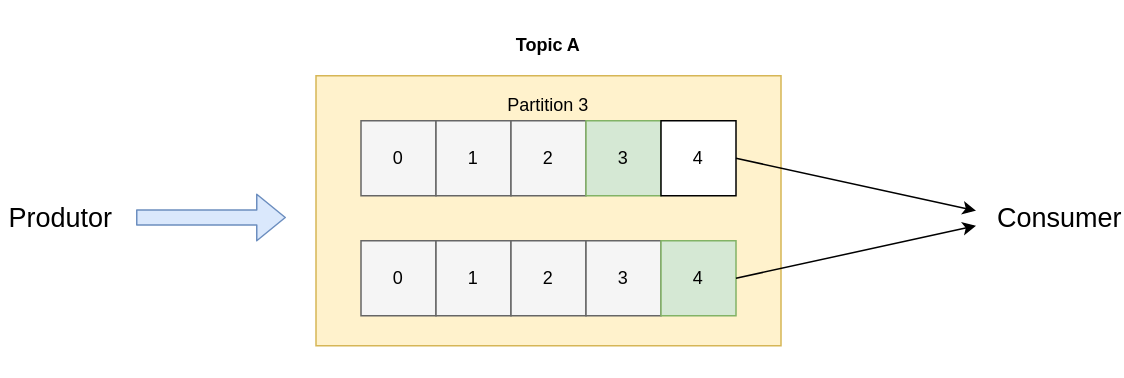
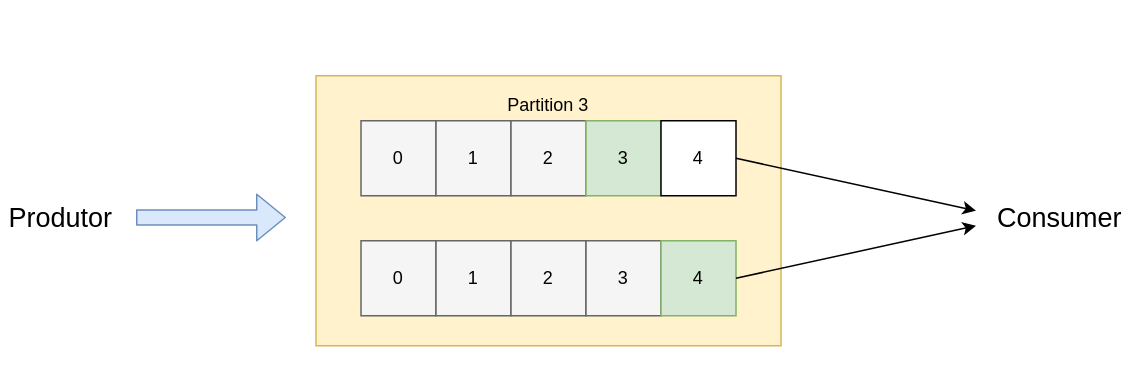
node "Topic A": removed
